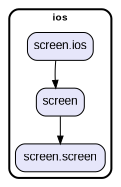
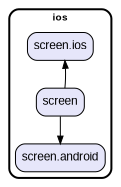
edge "screen.ios" -> "screen": reversed
node "screen.screen": label "screen.screen" -> "screen.android"
